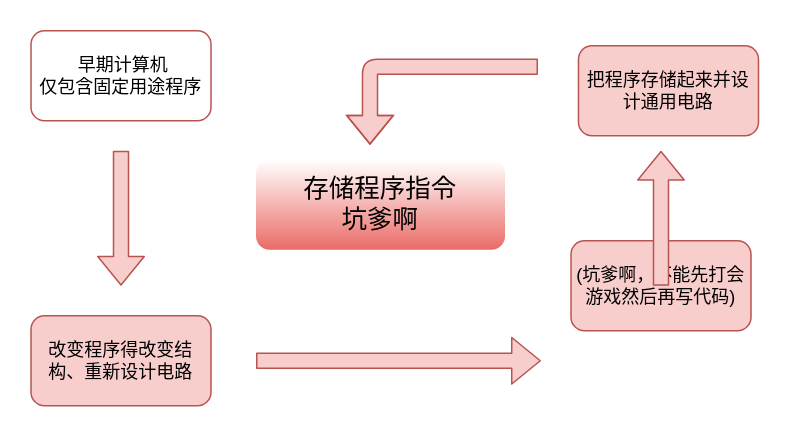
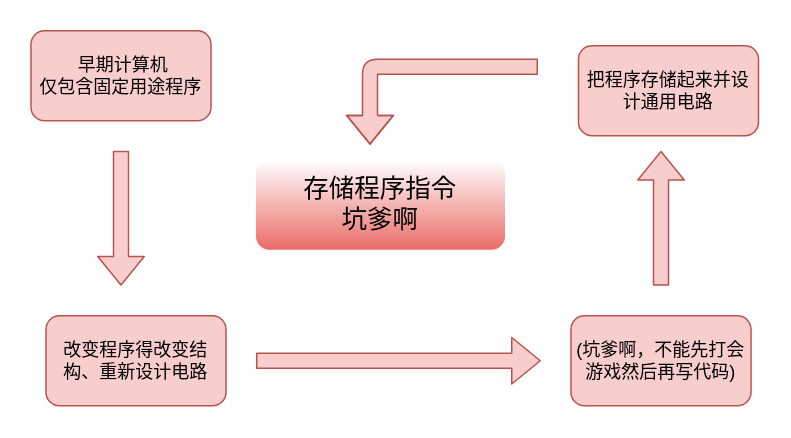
node "早期计算机 仅包含固定用途程序": fillcolor #ffffff -> #f8cecc
node "(坑爹啊，不能先打会游戏然后再写代码)": moved (661, 286) -> (661, 361)
node "改变程序得改变结构、重新设计电路": moved (121, 361) -> (136, 361)
